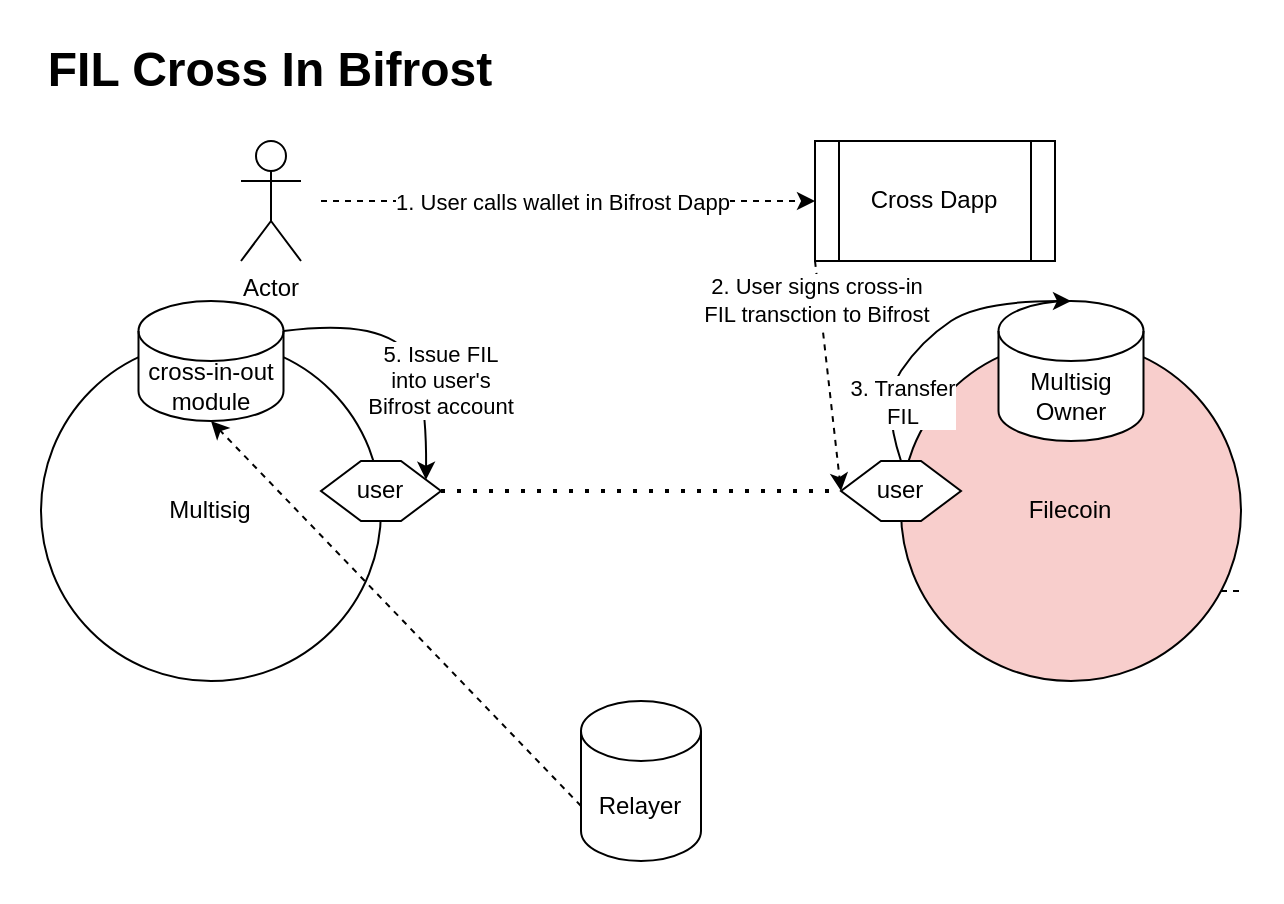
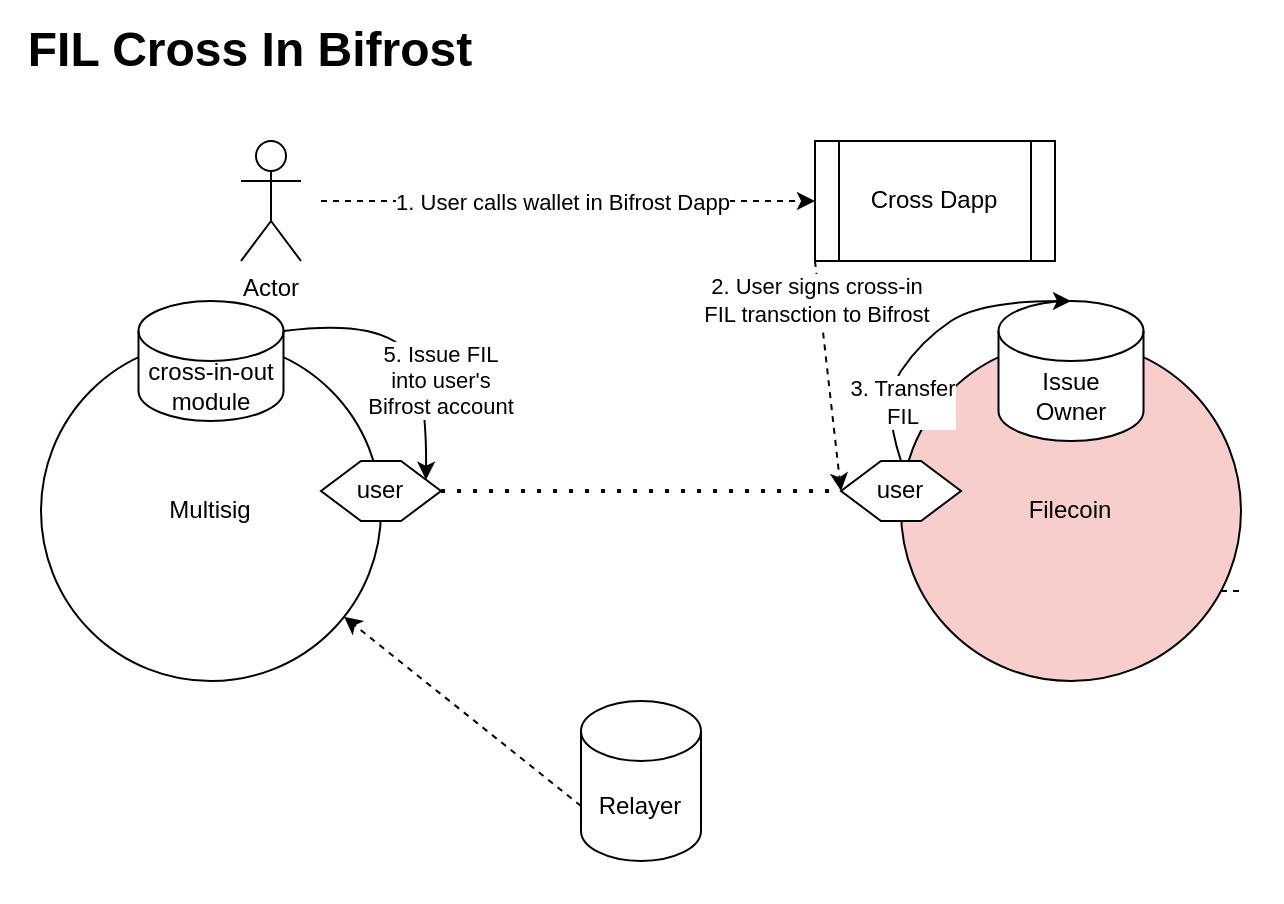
node "FIL Cross In Bifrost": moved (271, 71) -> (251, 51)
node "Multisig Owner": label "Multisig Owner" -> "Issue Owner"
edge "Relayer" -> "cross-in-out module": now "Relayer" -> "Multisig"
